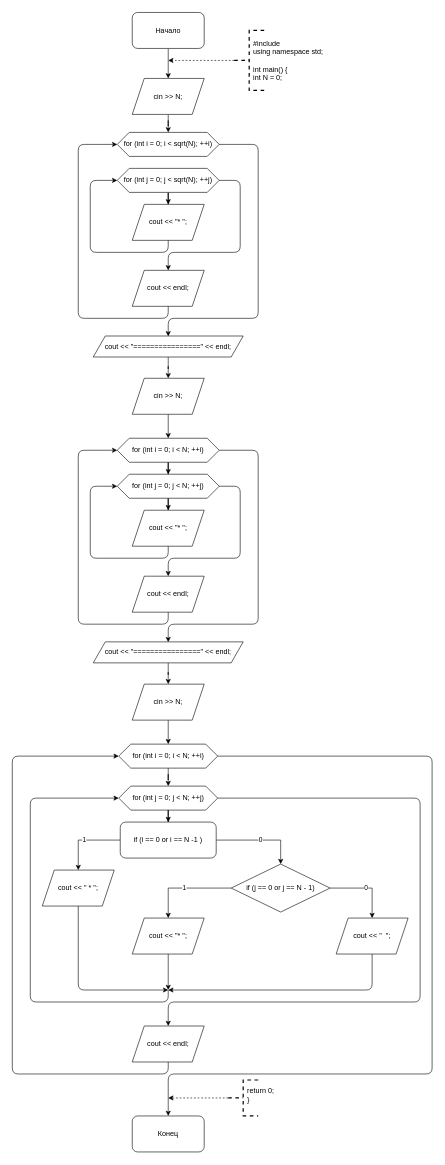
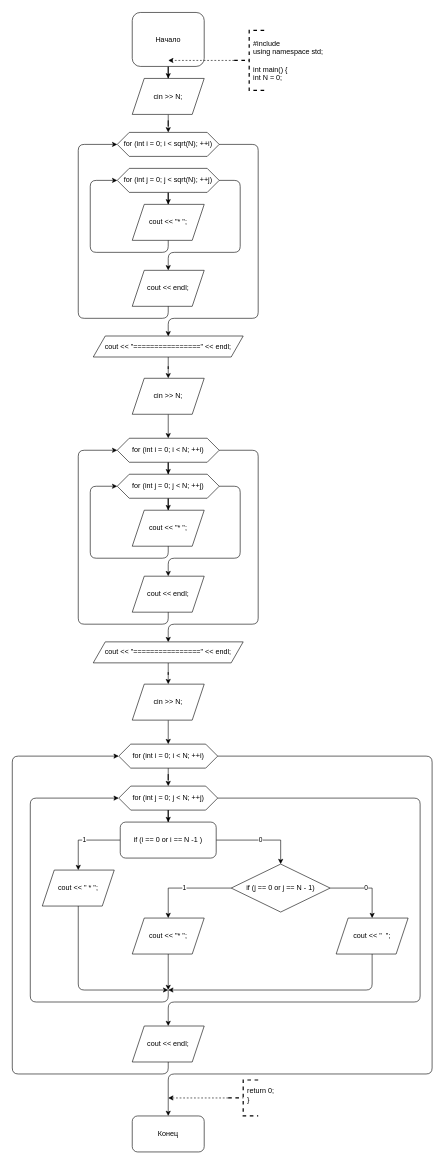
node "Начало": size 72x36 -> 72x54
